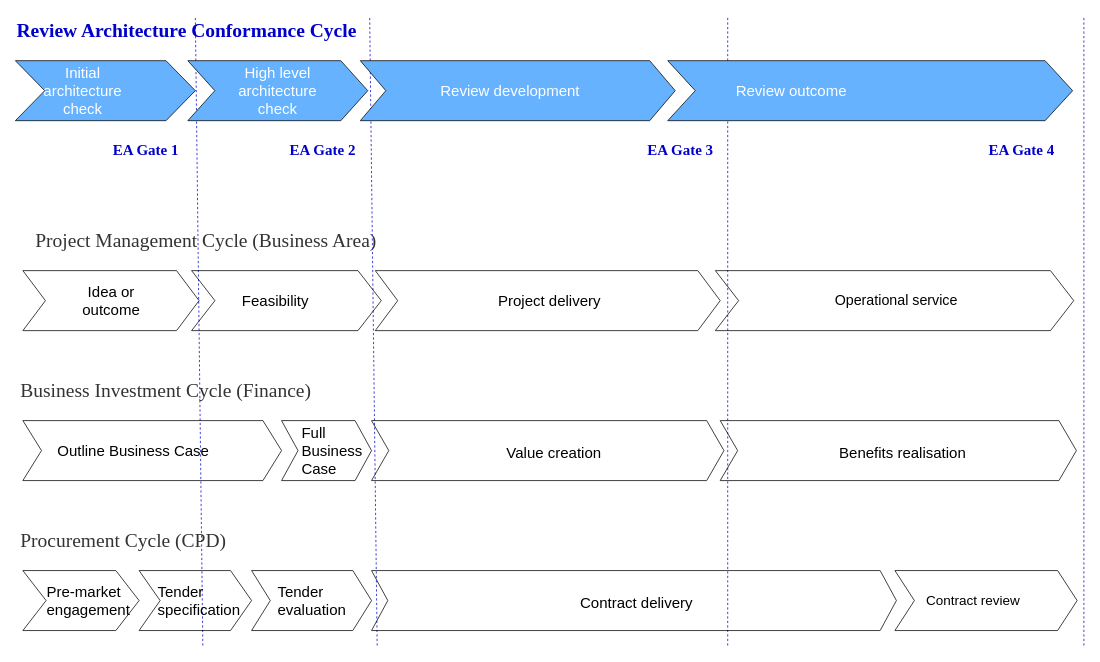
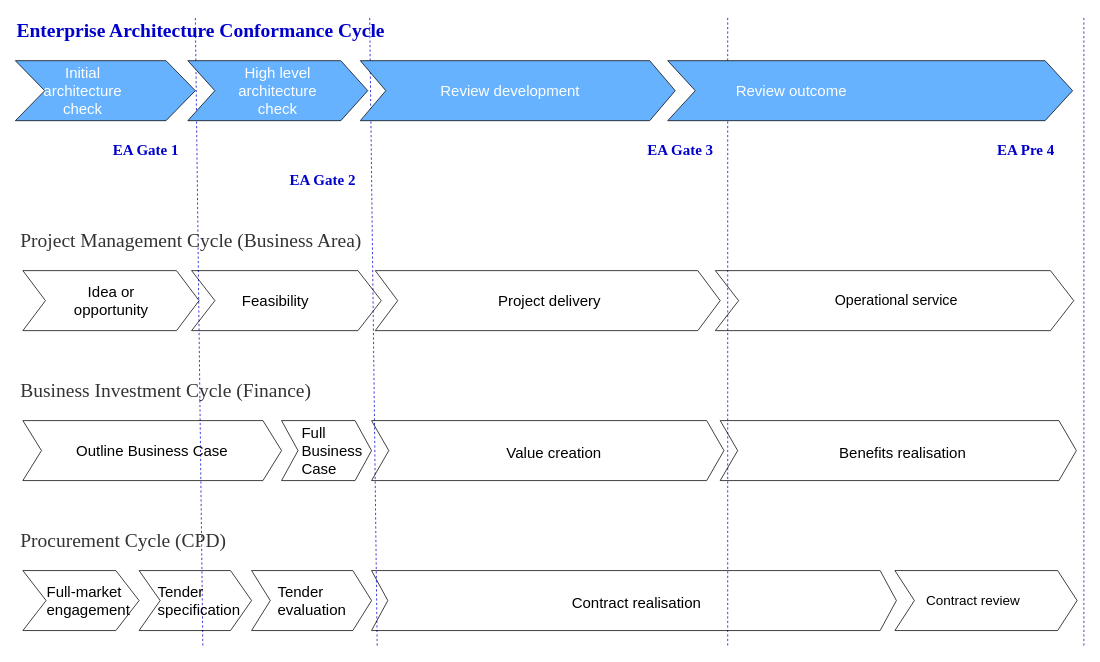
node "Review Architecture Conformance Cycle": label "Review Architecture Conformance Cycle" -> "Enterprise Architecture Conformance Cycle"
node "EA Gate 4": label "EA Gate 4" -> "EA Pre 4"
node "EA Gate 2": moved (287, 150) -> (287, 180)
node "Project Management Cycle (Business Area)": moved (375, 240) -> (360, 240)
node "Idea or outcome": label "Idea or outcome" -> "Idea or opportunity"
node "Outline Business Case": moved (134, 450) -> (152, 450)
node "Pre-market engagement": label "Pre-market engagement" -> "Full-market engagement"
node "Contract delivery": label "Contract delivery" -> "Contract realisation"
